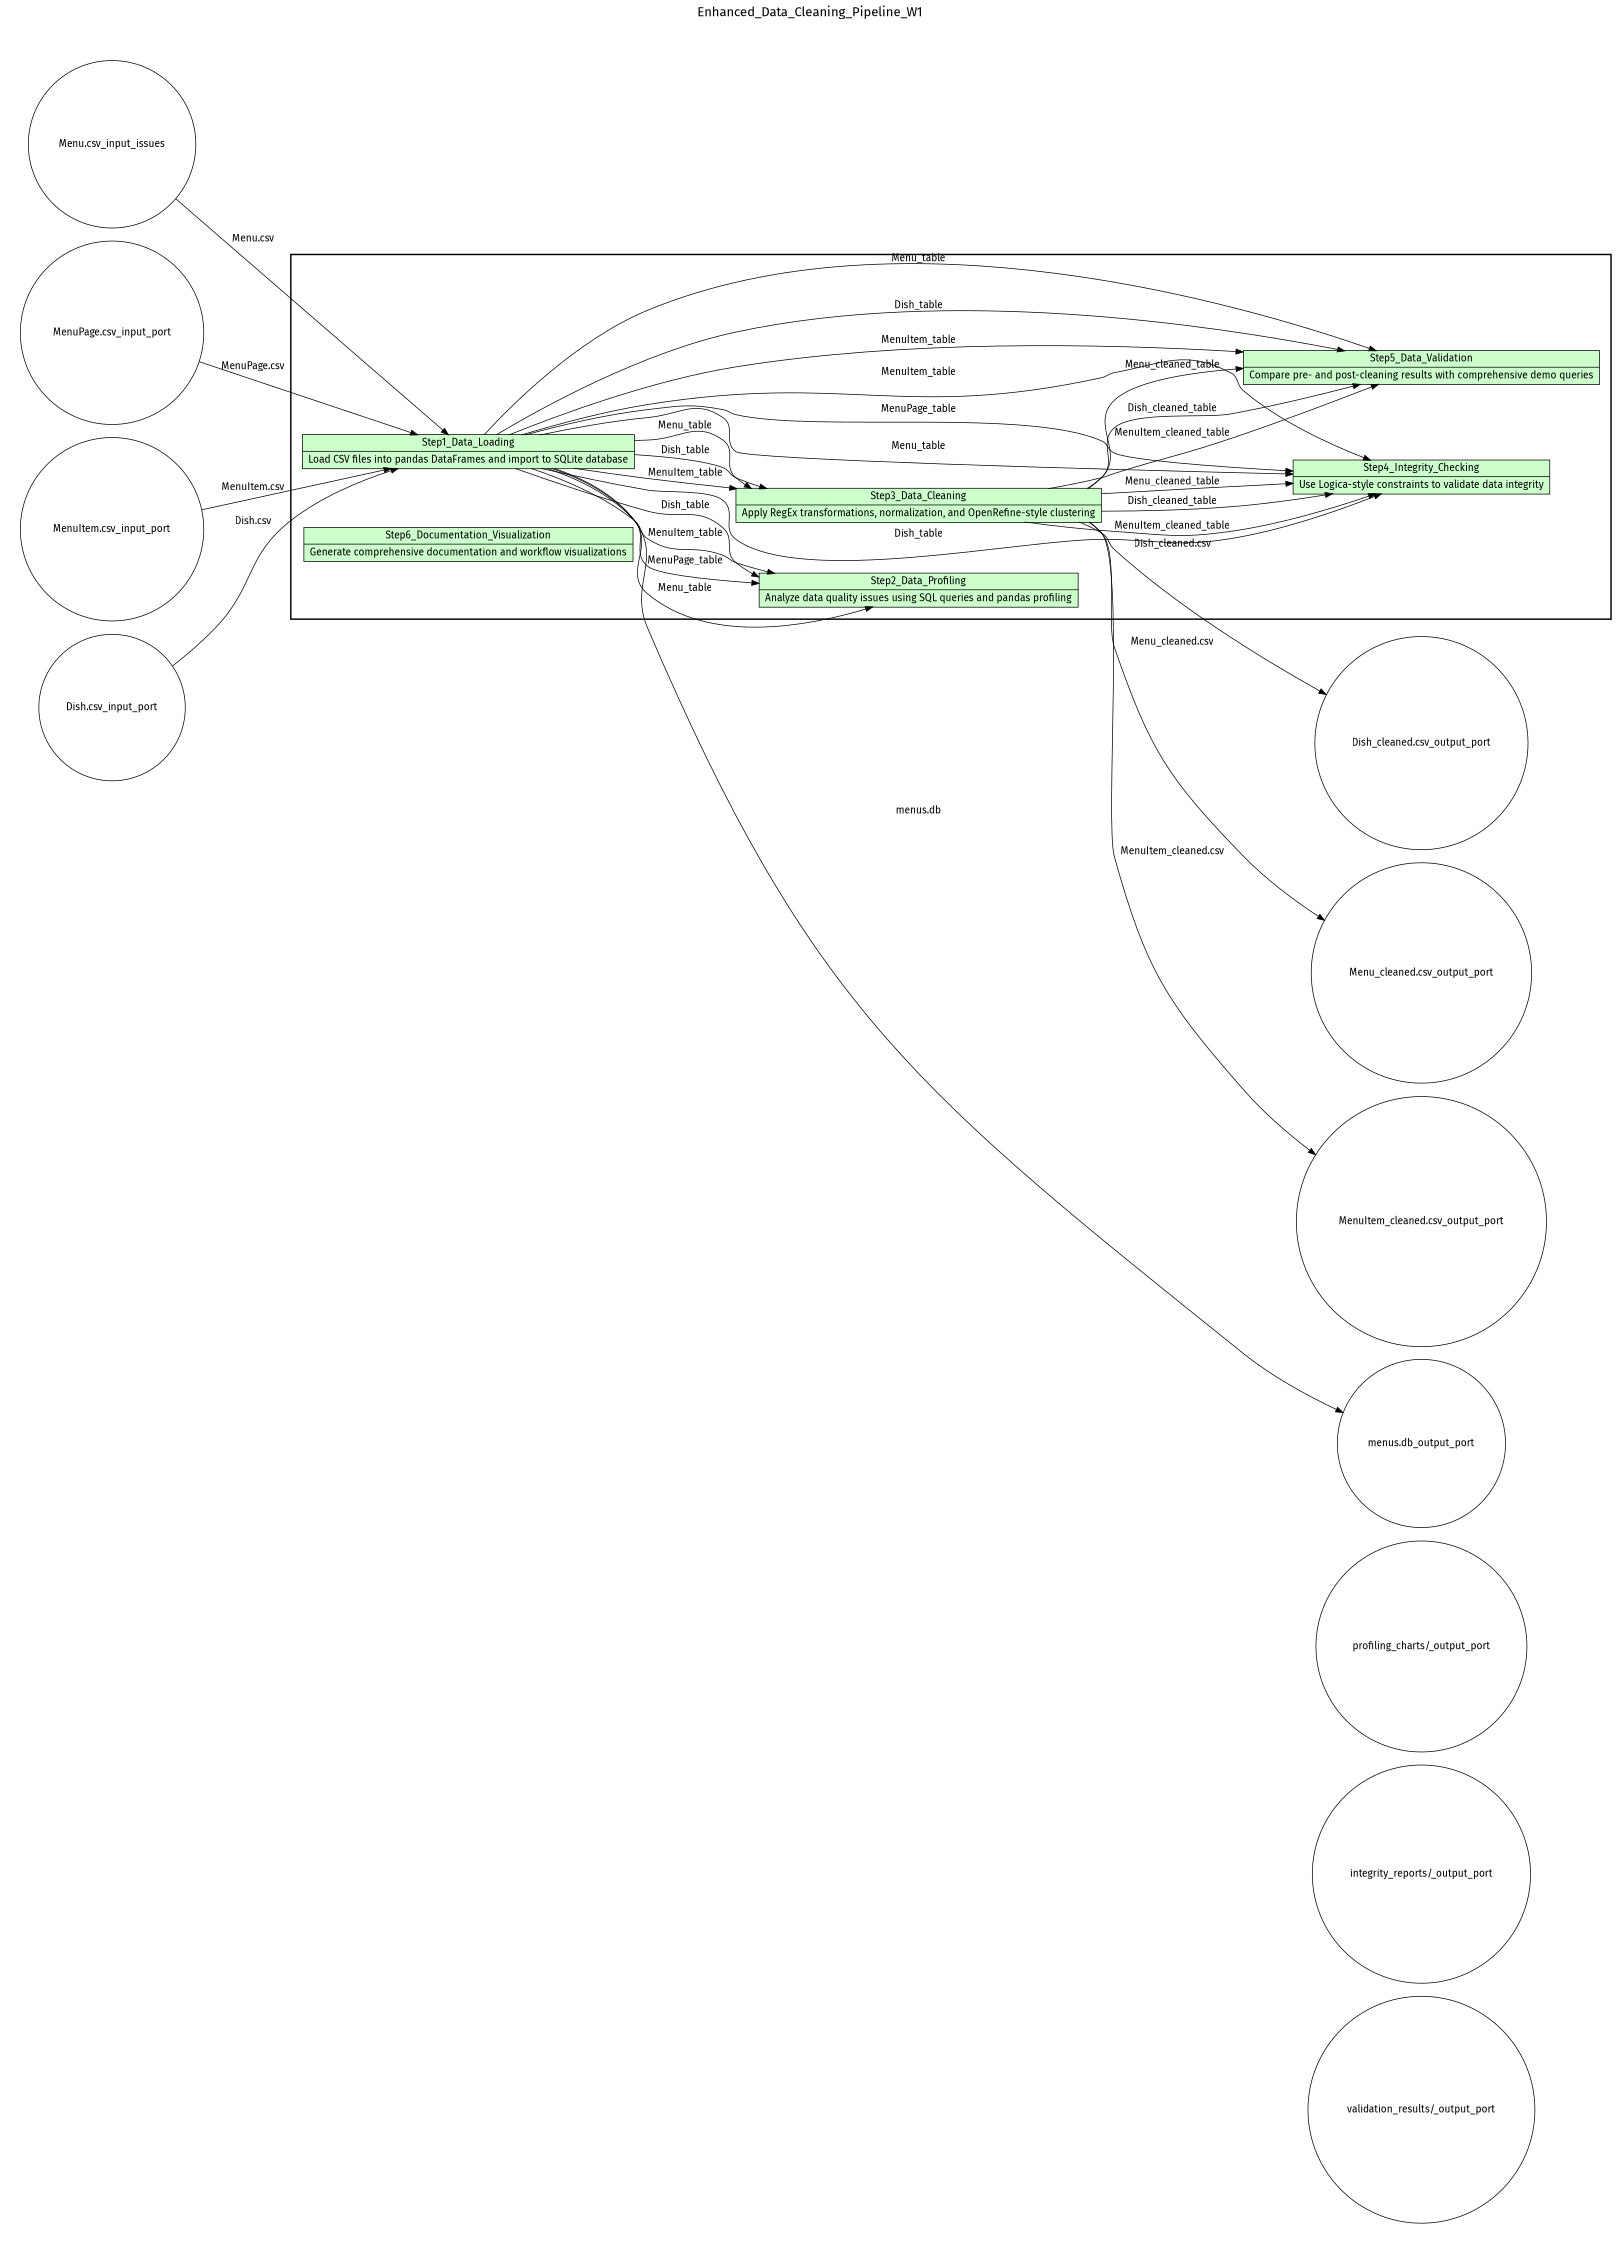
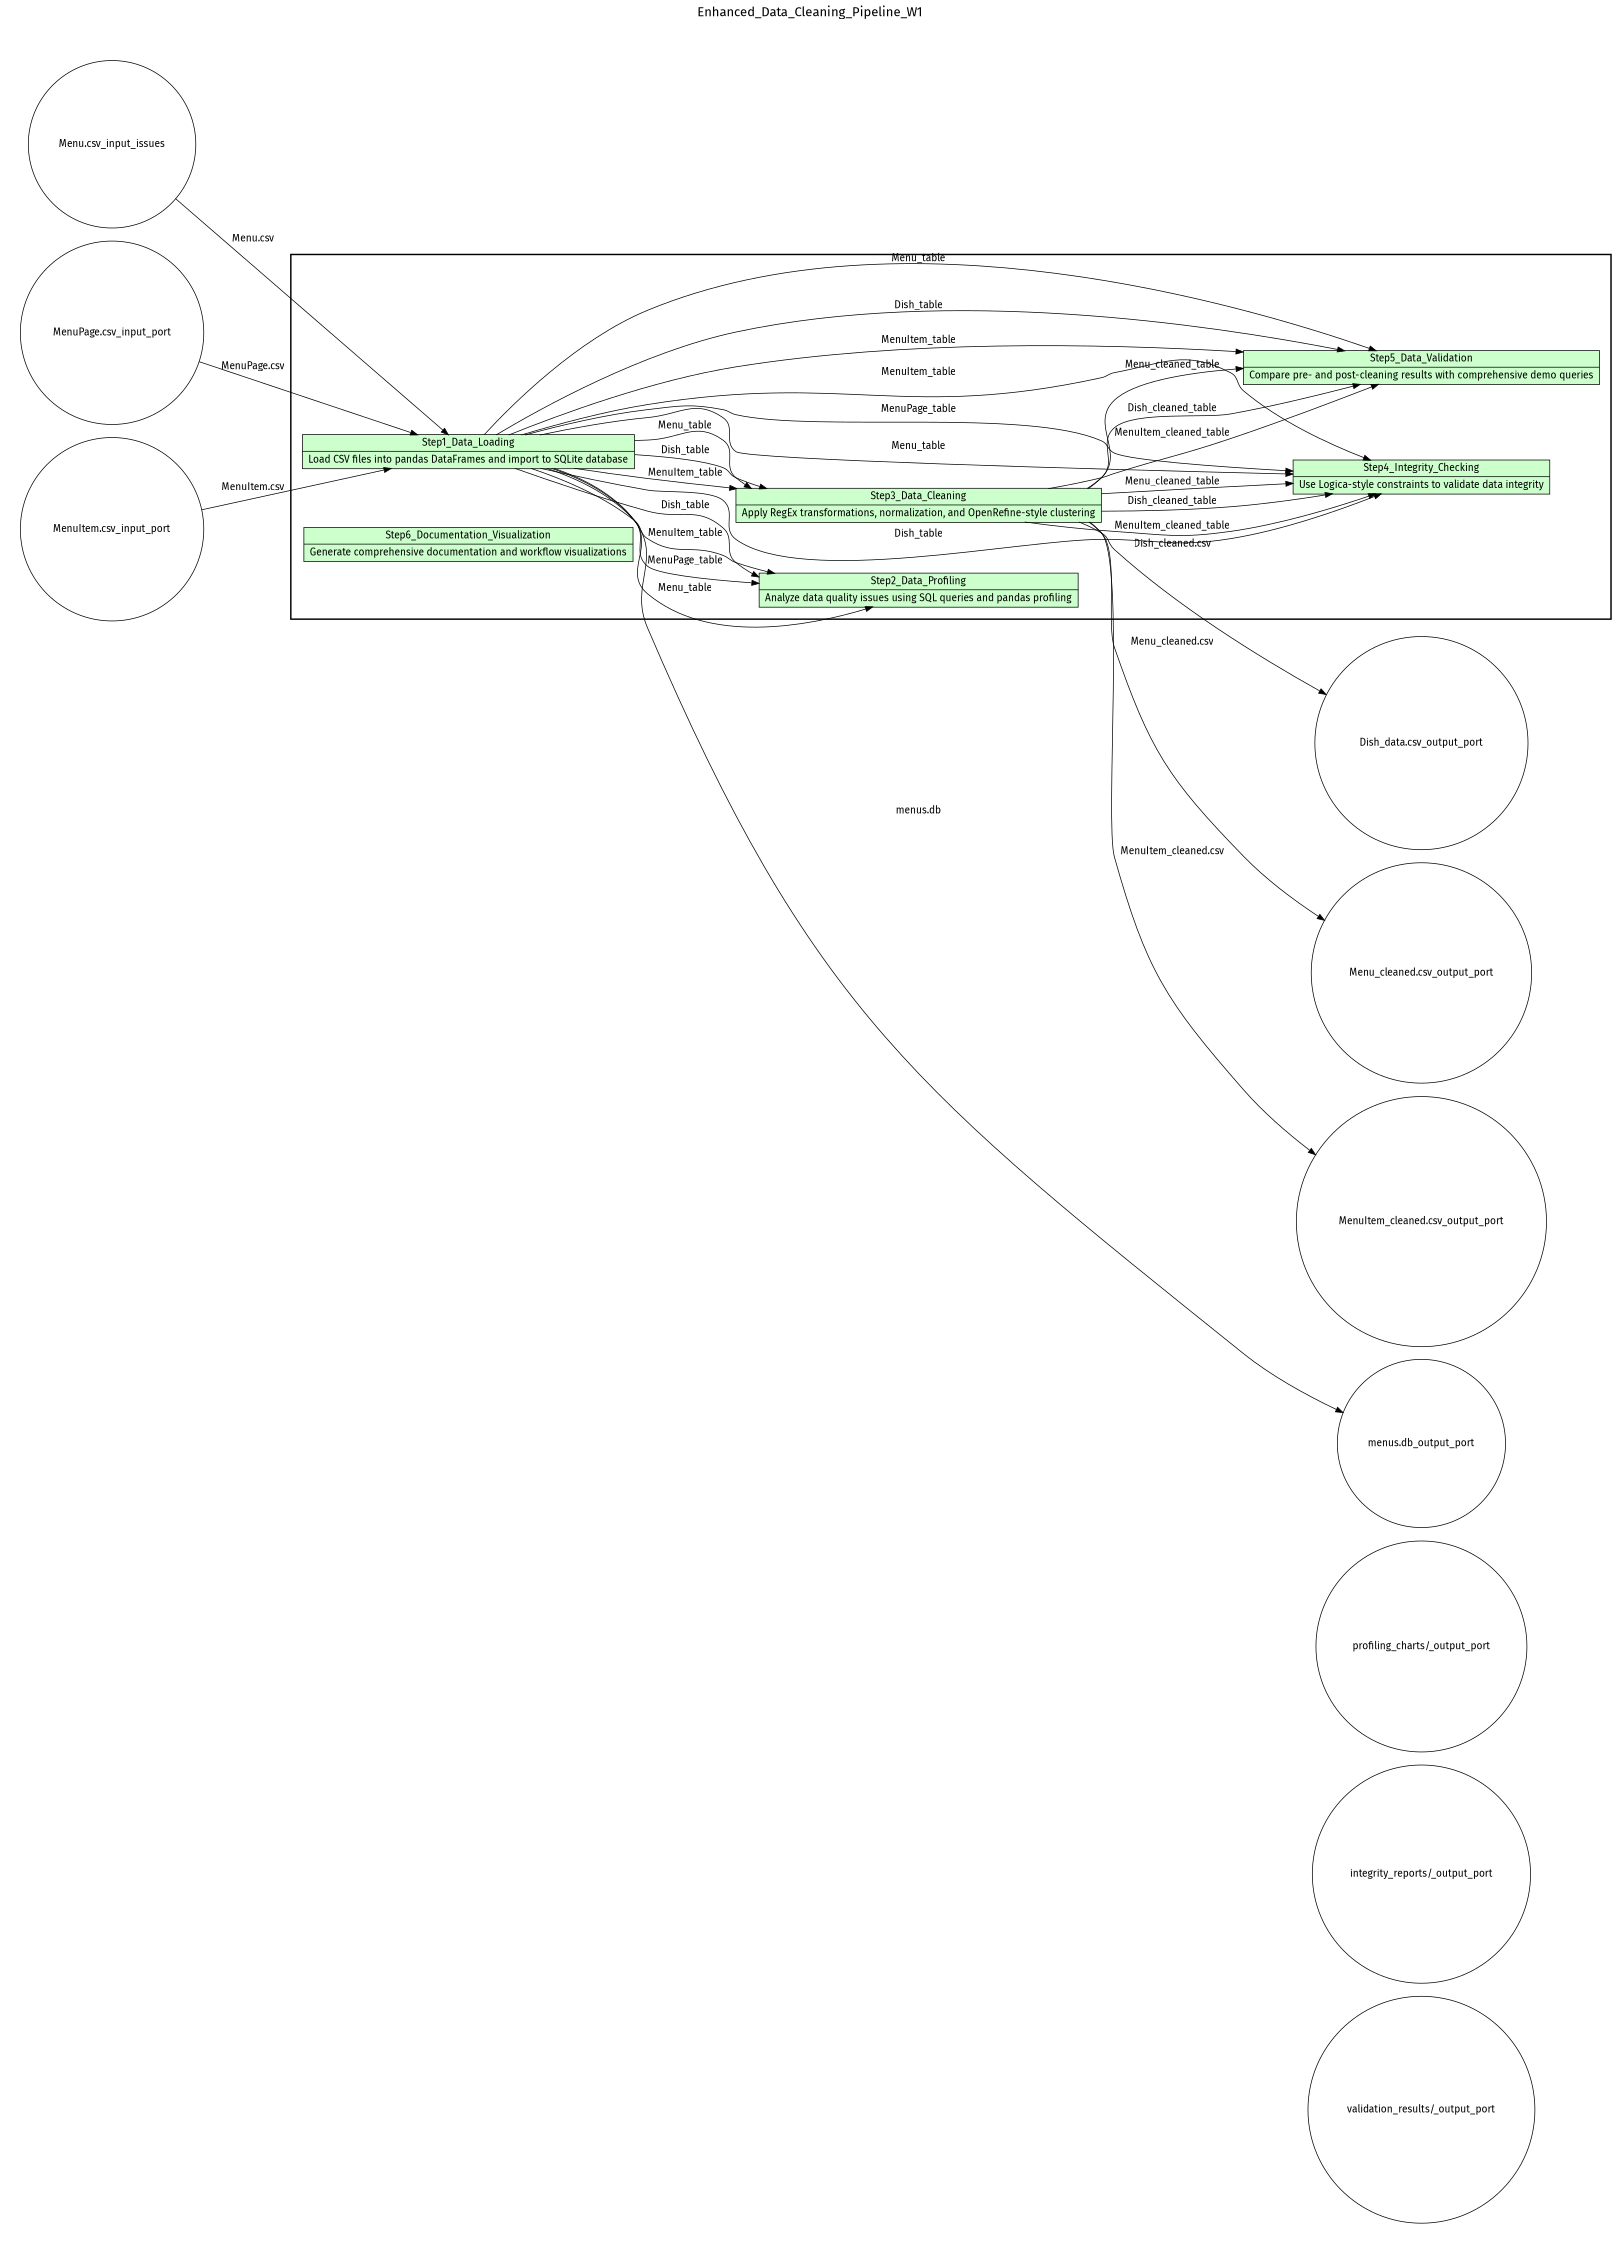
node "Dish.csv_input_port": removed
node "Dish_cleaned.csv_output_port": label "Dish_cleaned.csv_output_port" -> "Dish_data.csv_output_port"
